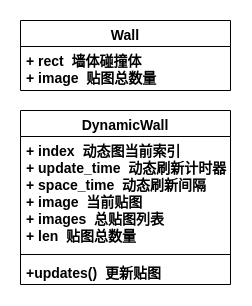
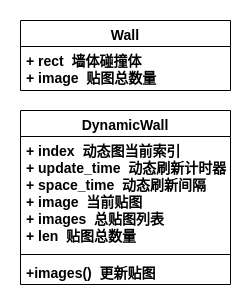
node "+updates() 更新贴图": label "+updates() 更新贴图" -> "+images() 更新贴图"
